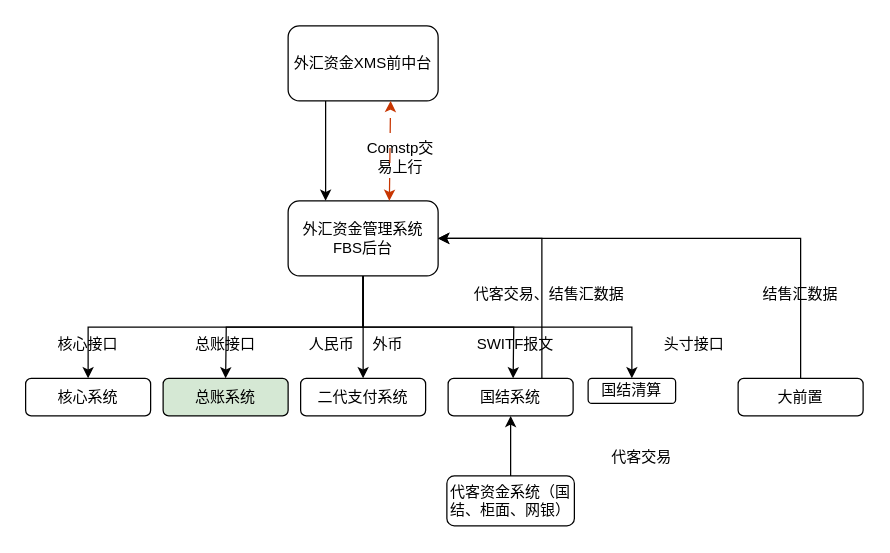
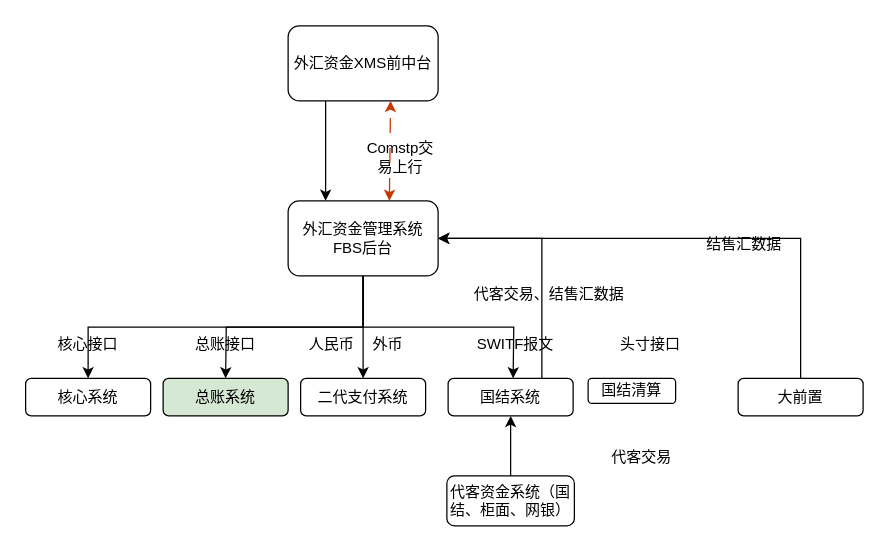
node "结售汇数据": moved (801, 294) -> (744, 244)
edge "外汇资金管理系统FBS后台" -> "国结清算": removed
node "头寸接口": moved (694, 344) -> (651, 344)
